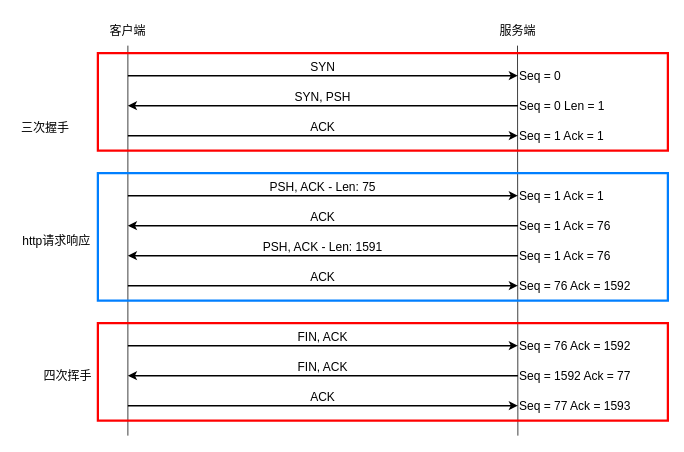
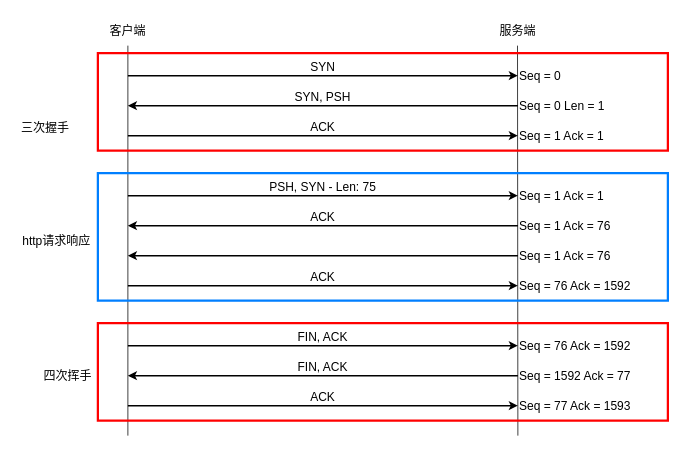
node "PSH, ACK - Len: 75": label "PSH, ACK - Len: 75" -> "PSH, SYN - Len: 75"
node "PSH, ACK - Len: 1591": removed
